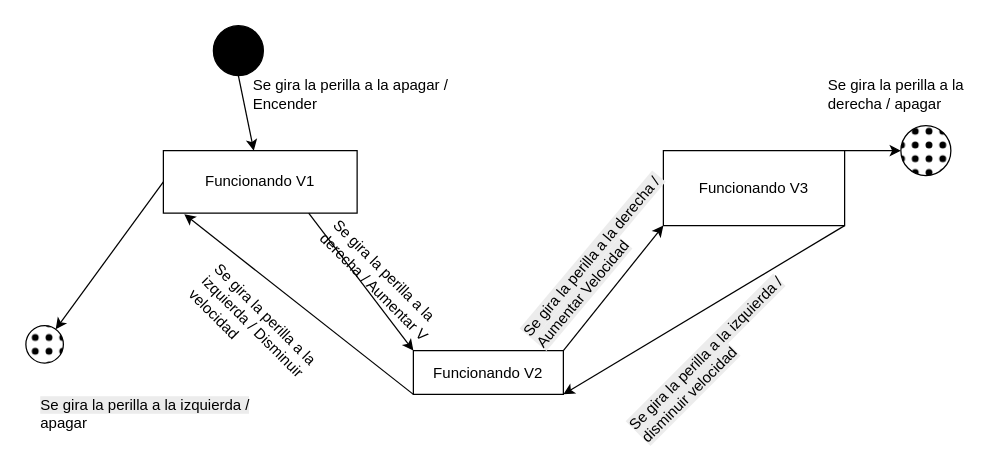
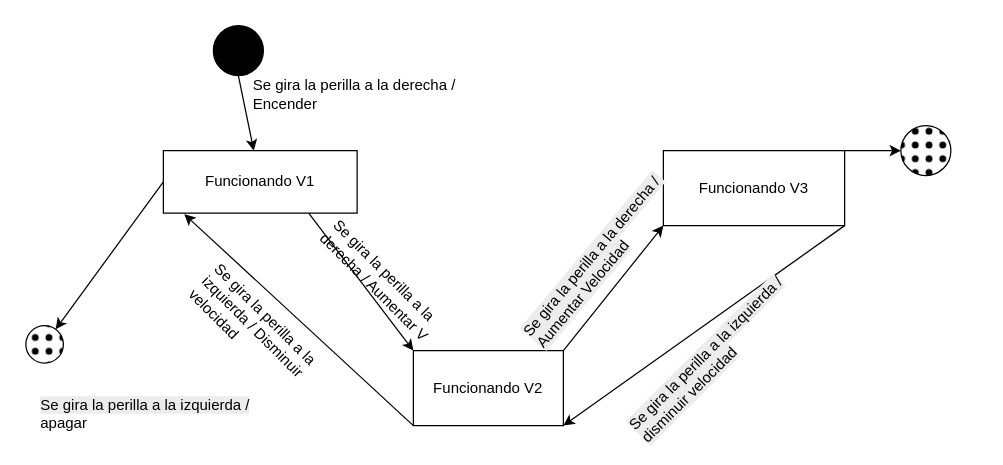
node "Se gira la perilla a la apagar / Encender": label "Se gira la perilla a la apagar / Encender" -> "Se gira la perilla a la derecha / Encender"
node "Se gira la perilla a la derecha / apagar": removed
node "Funcionando V2": size 150x44 -> 150x75
